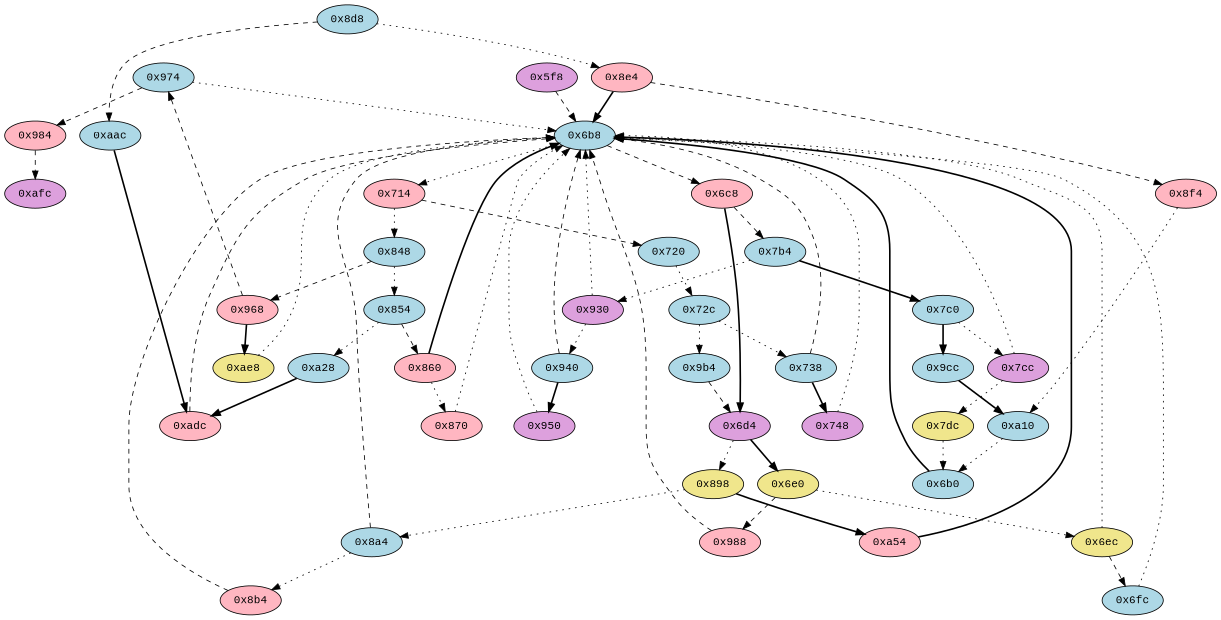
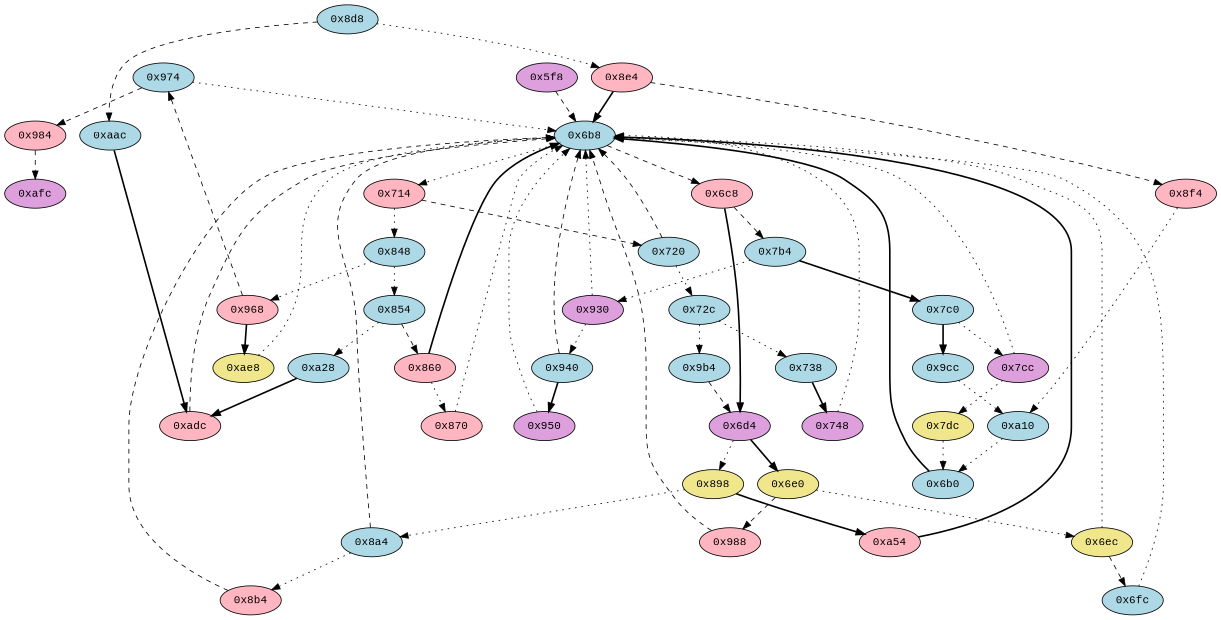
edge "0x738" -> "0x6b8": now "0x720" -> "0x6b8"
edge "0x848" -> "0x968": style dashed -> dotted
edge "0x9cc" -> "0xa10": style bold -> dotted
